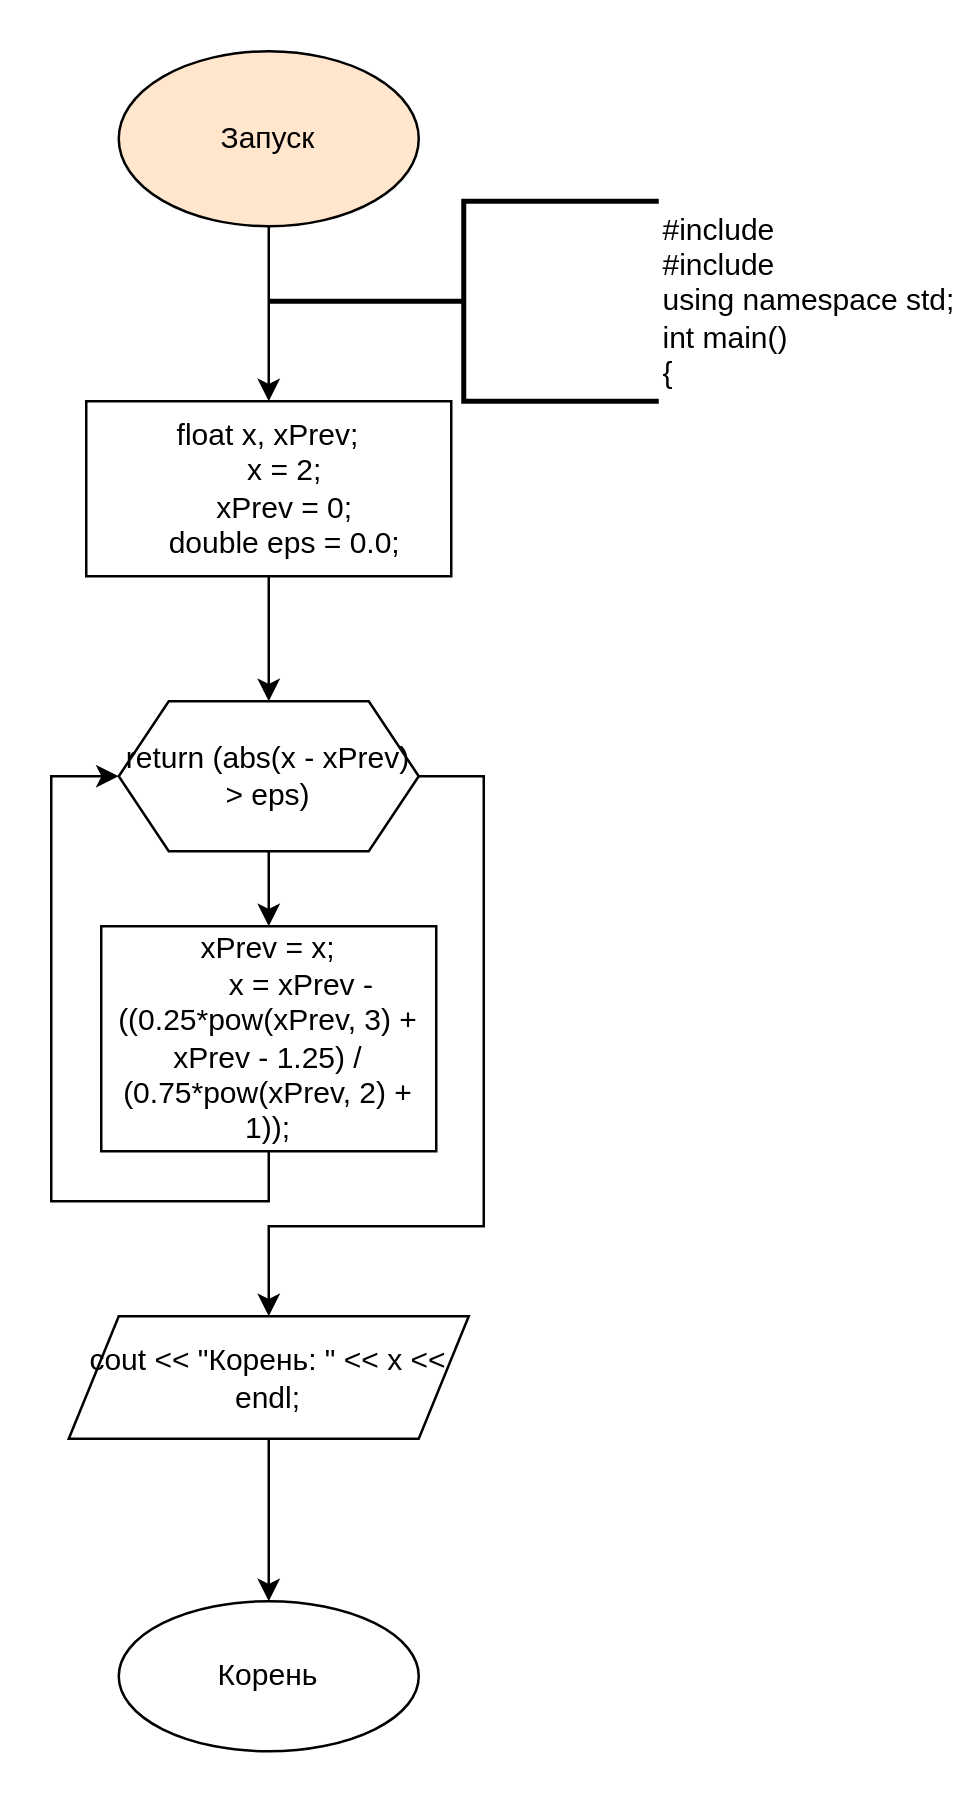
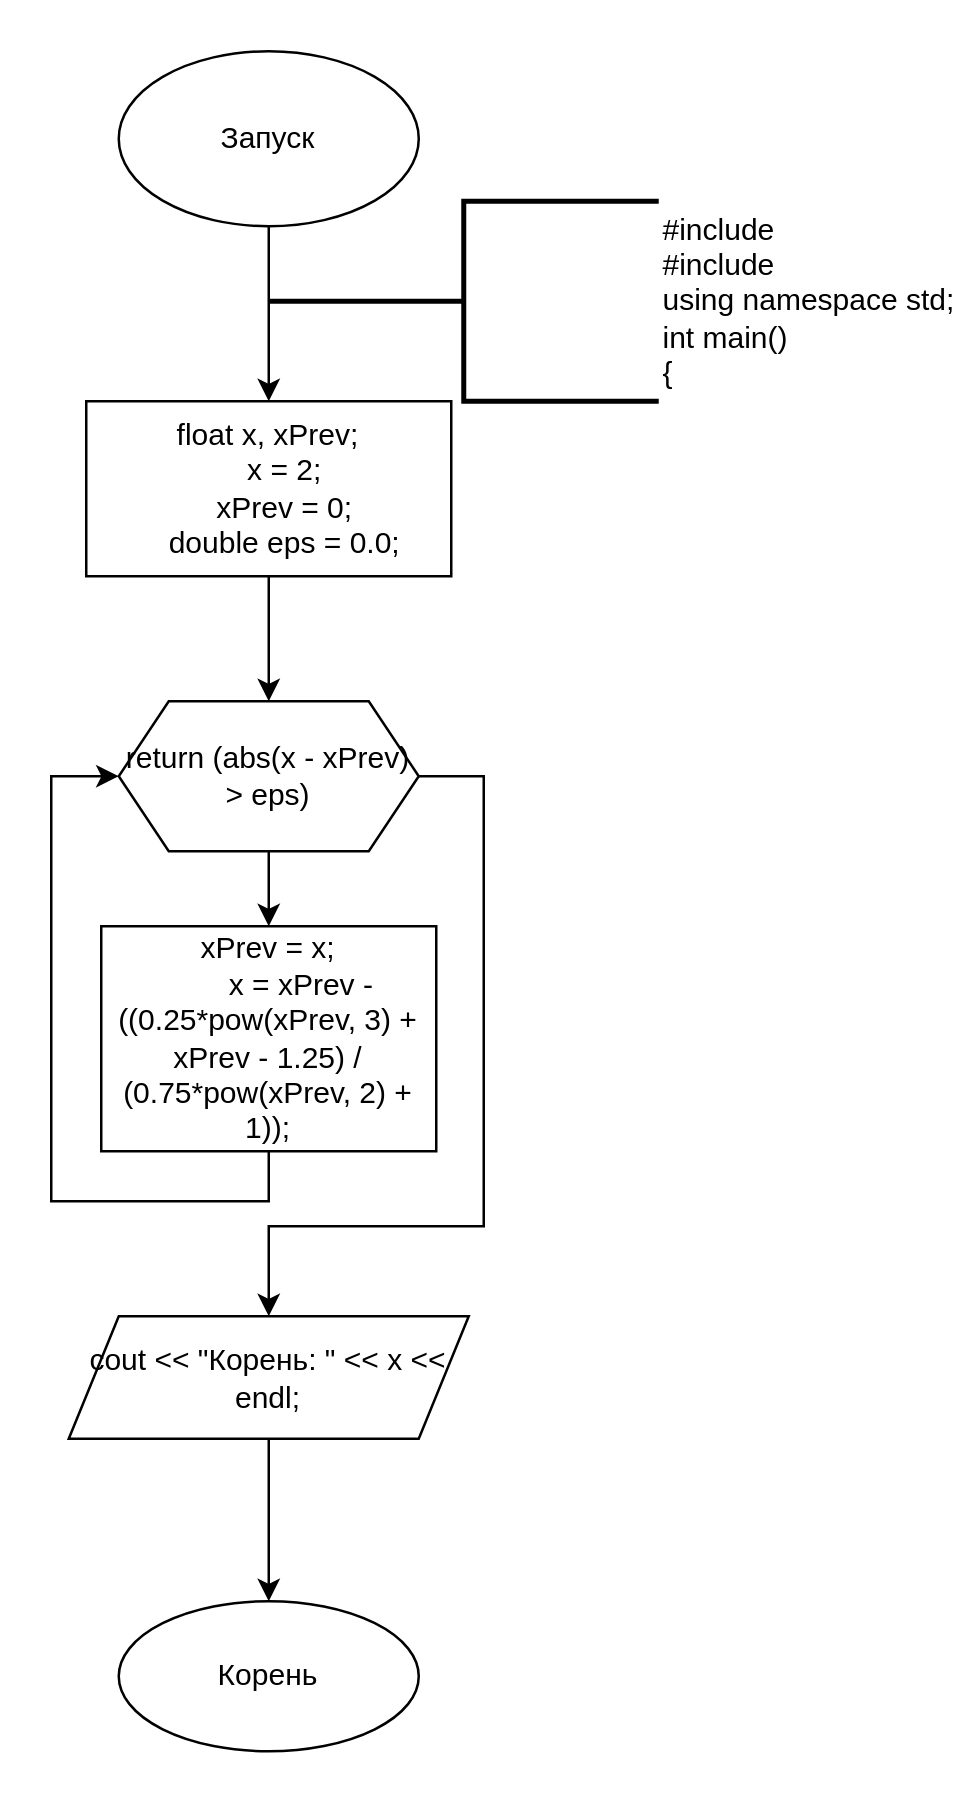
node "Запуск": fillcolor #ffe6cc -> #ffffff
